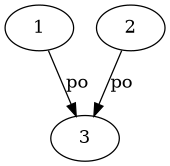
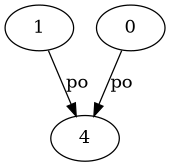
node "2": label "2" -> "0"
node "3": label "3" -> "4"
